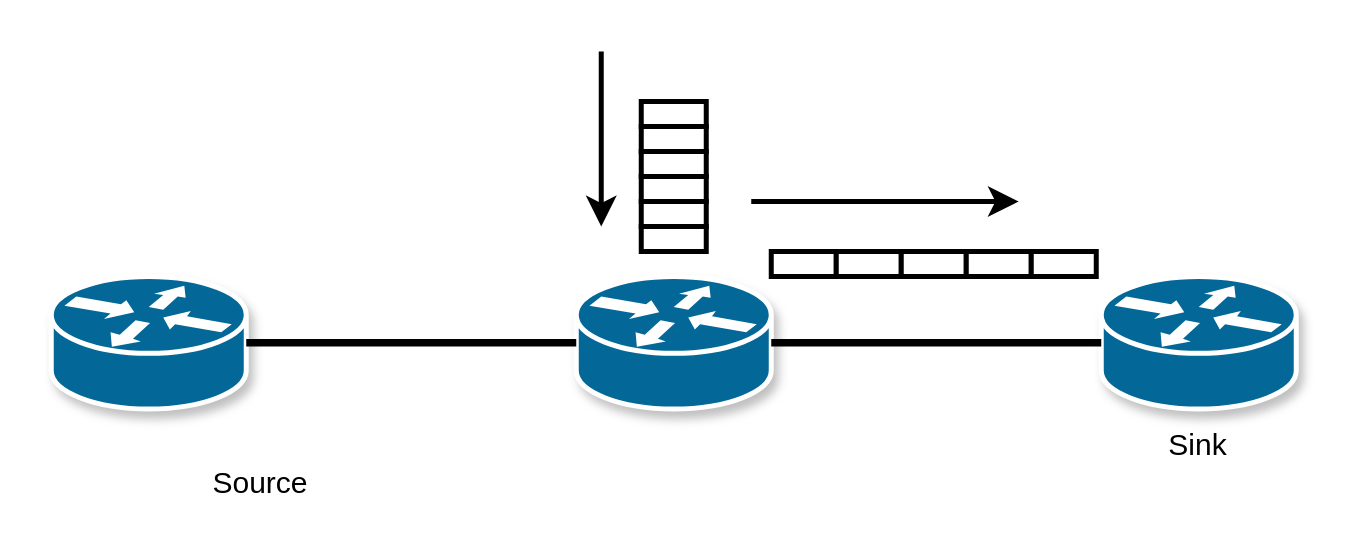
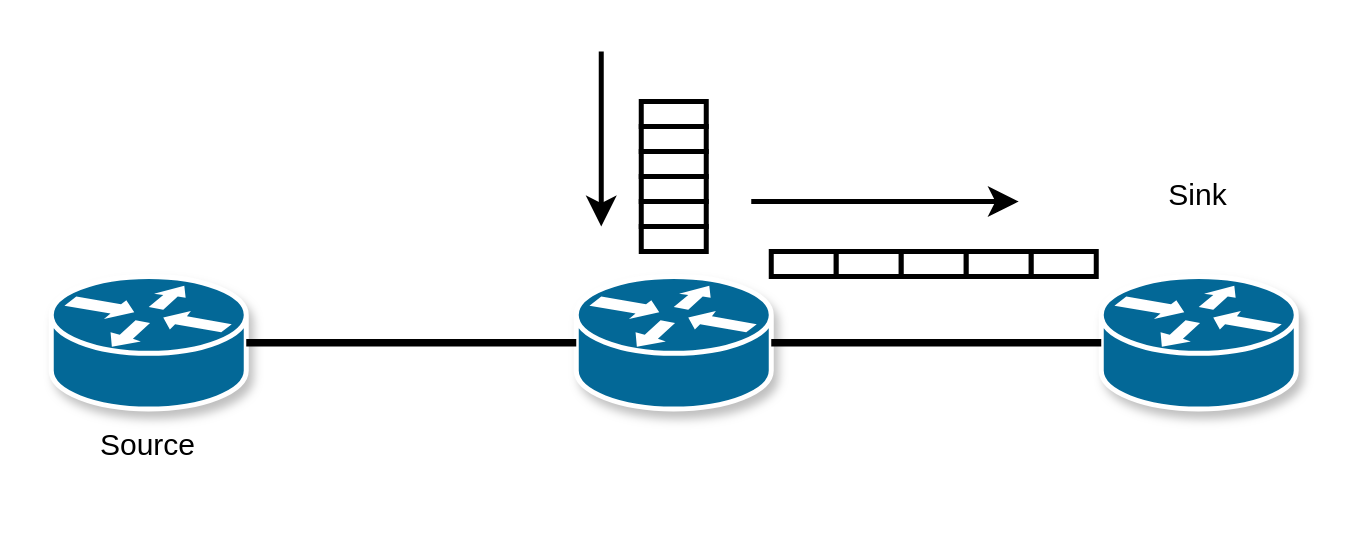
node "Sink": moved (1199, 446) -> (1199, 196)
node "Source": moved (261, 484) -> (149, 446)
